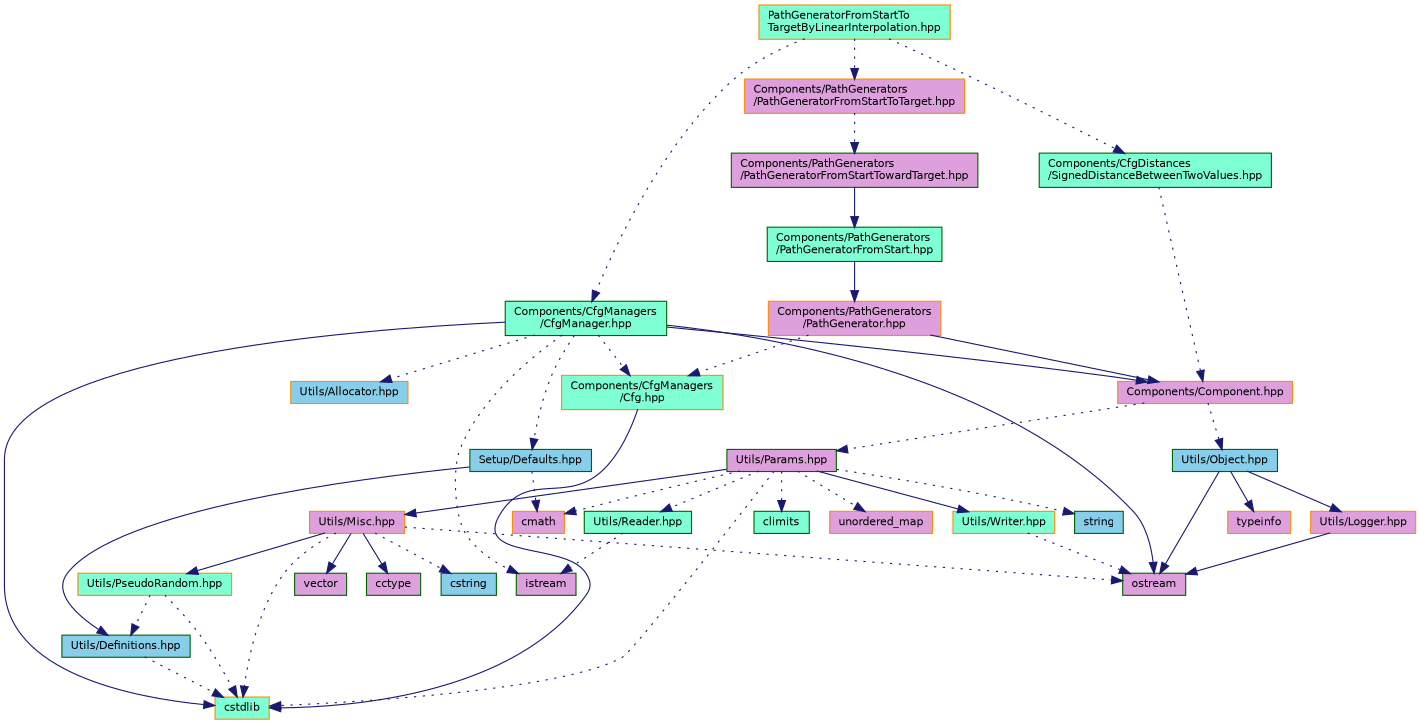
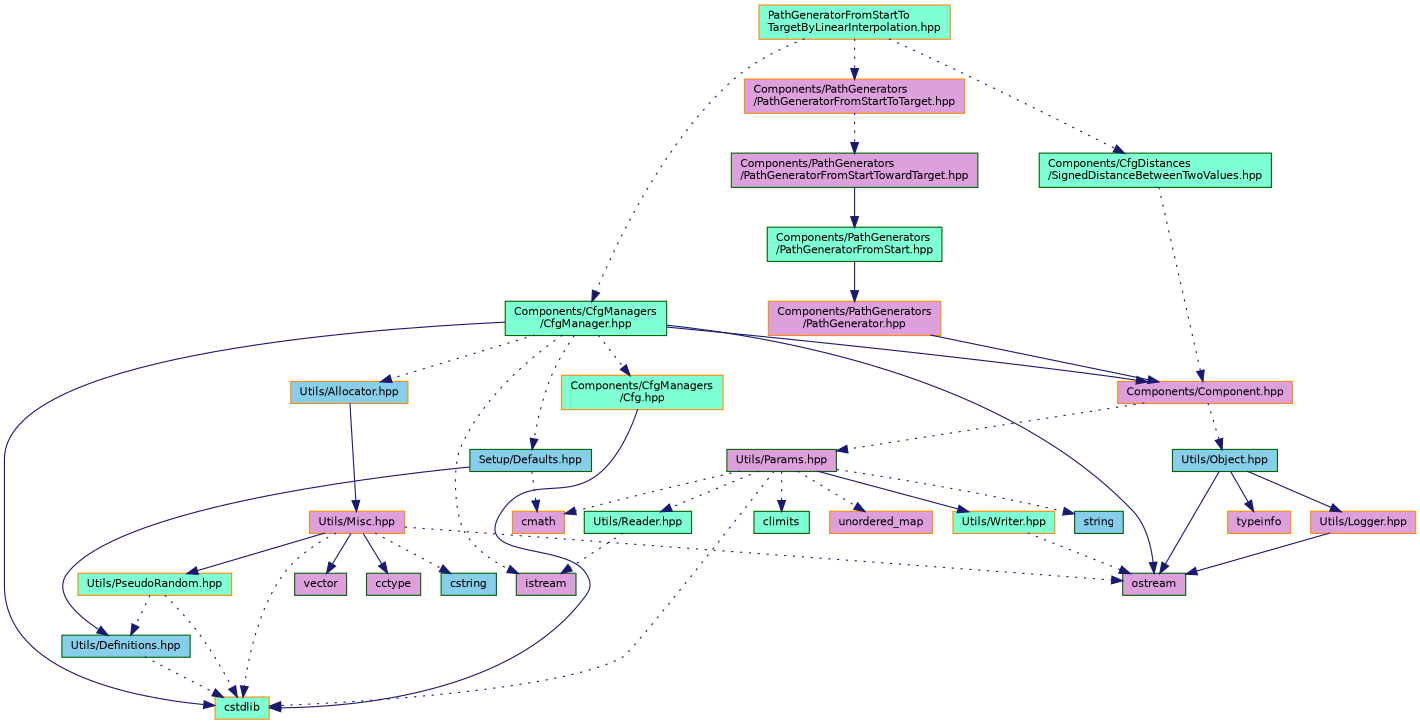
edge "Components/PathGenerators /PathGenerator.hpp" -> "Components/CfgManagers /Cfg.hpp": removed
edge "Utils/Params.hpp" -> "Utils/Misc.hpp": now "Utils/Allocator.hpp" -> "Utils/Misc.hpp"
